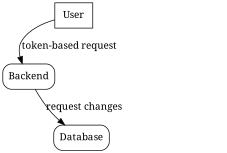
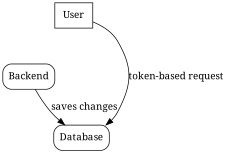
edge "User" -> "Backend": now "User" -> "Database"
edge "Backend" -> "Database": label "request changes" -> "saves changes"
